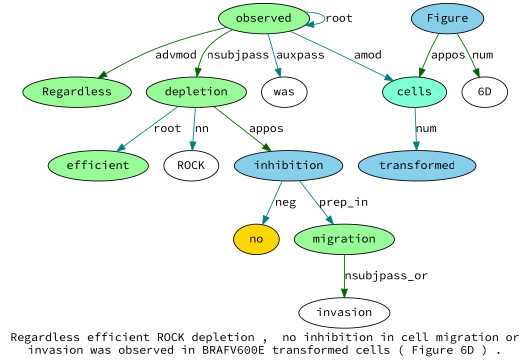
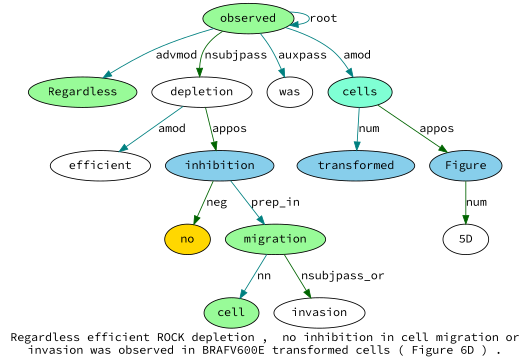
edge "observed" -> "Regardless": color darkgreen -> teal
edge "Figure" -> "cells": reversed
node "depletion": fillcolor palegreen -> white
node "6D": label "6D" -> "5D"
edge "depletion" -> "efficient": label "root" -> "amod"
node "efficient": fillcolor palegreen -> white
node "ROCK": removed
edge "inhibition" -> "no": color teal -> darkgreen
node "cell": added
